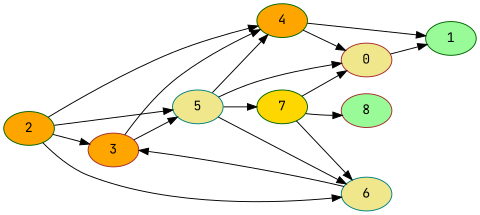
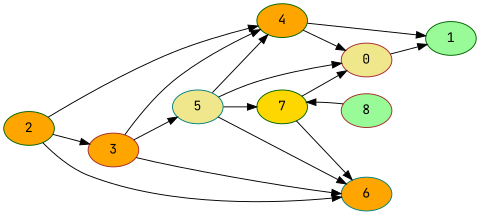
edge "7" -> "8": reversed
edge "2" -> "5": removed
edge "6" -> "3": reversed
node "6": fillcolor khaki -> orange
